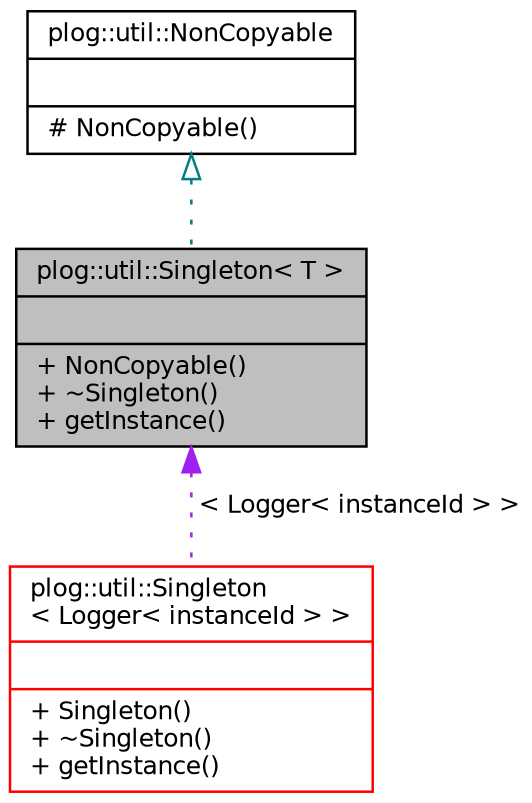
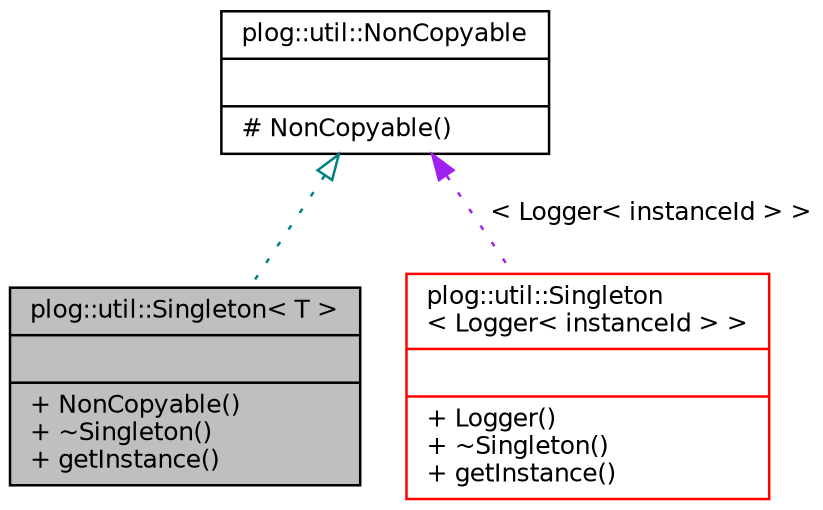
edge "plog::util::Singleton" -> "plog::util::Singleton< T >": now "plog::util::Singleton" -> "plog::util::NonCopyable"
node "plog::util::Singleton": text "+ Singleton()" -> "+ Logger()"
